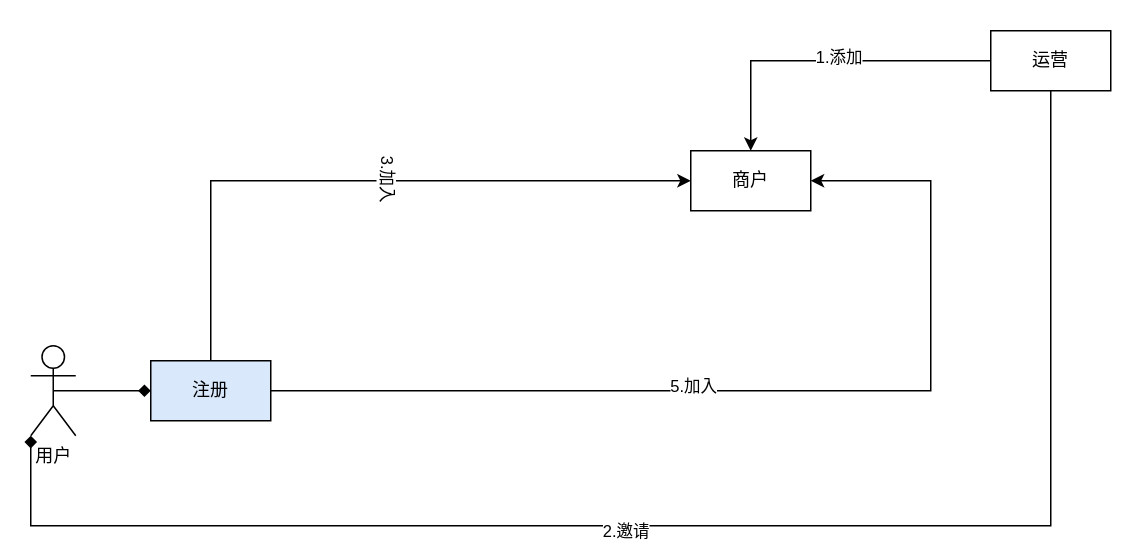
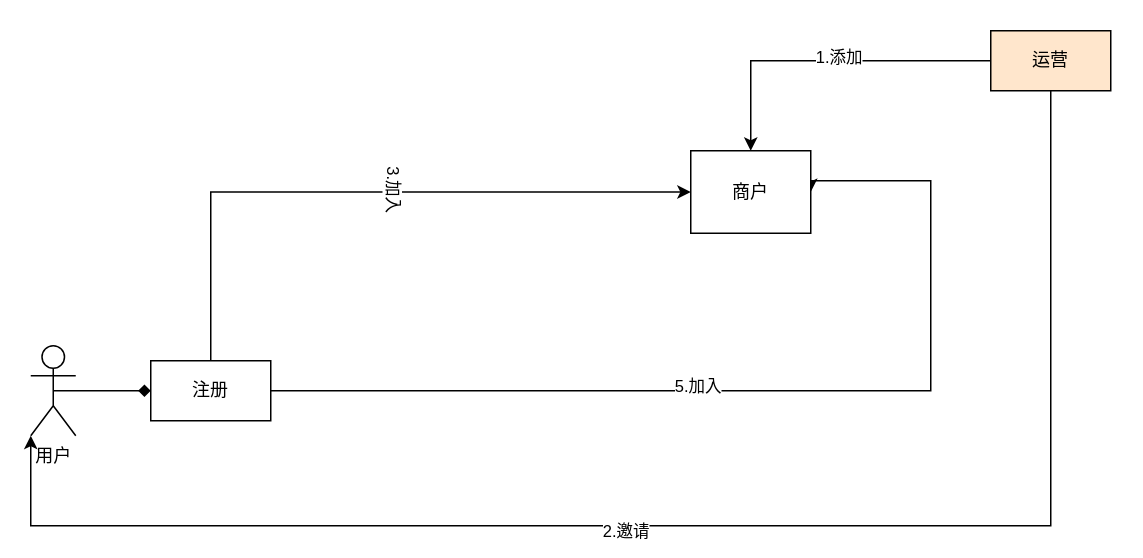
node "运营": fillcolor #ffffff -> #ffe6cc
node "商户": size 120x60 -> 120x83
node "注册": fillcolor #dae8fc -> #ffffff
edge "运营" -> "用户": arrowhead diamond -> classic
